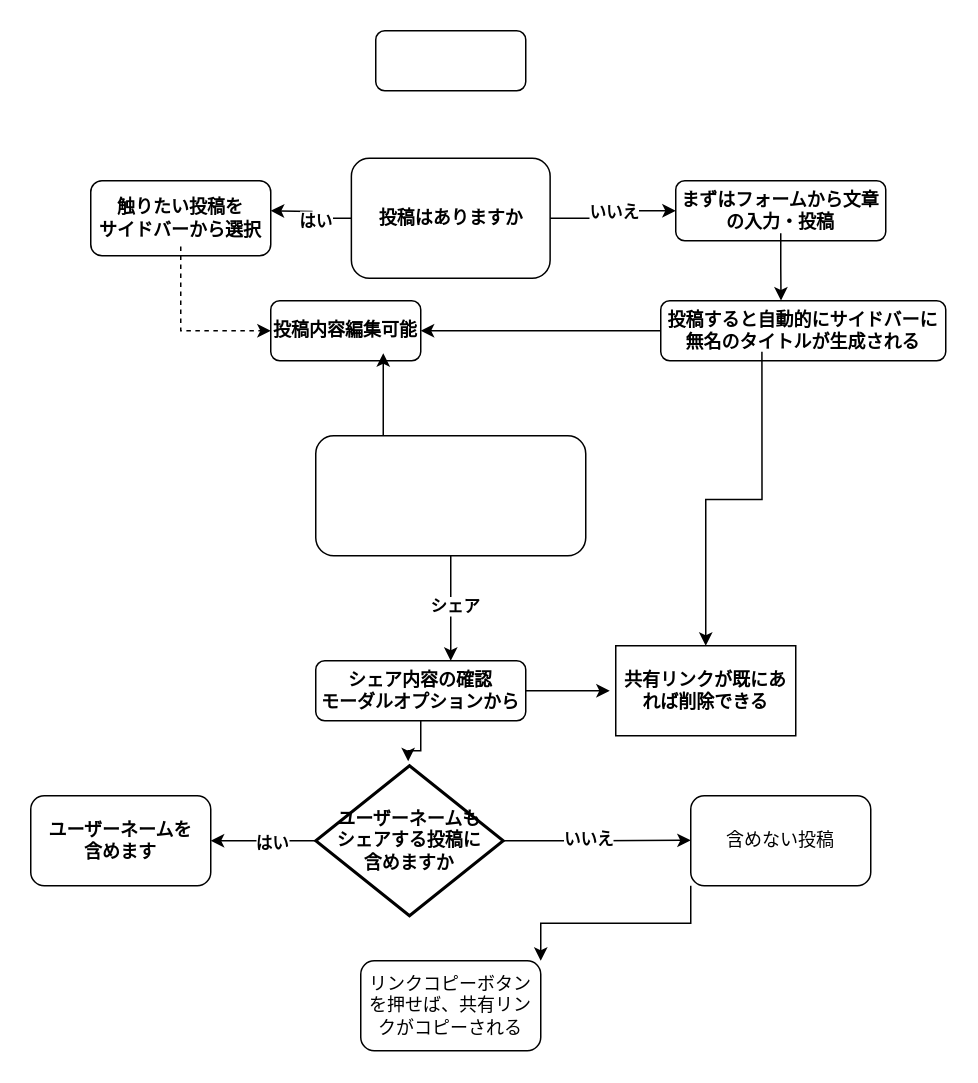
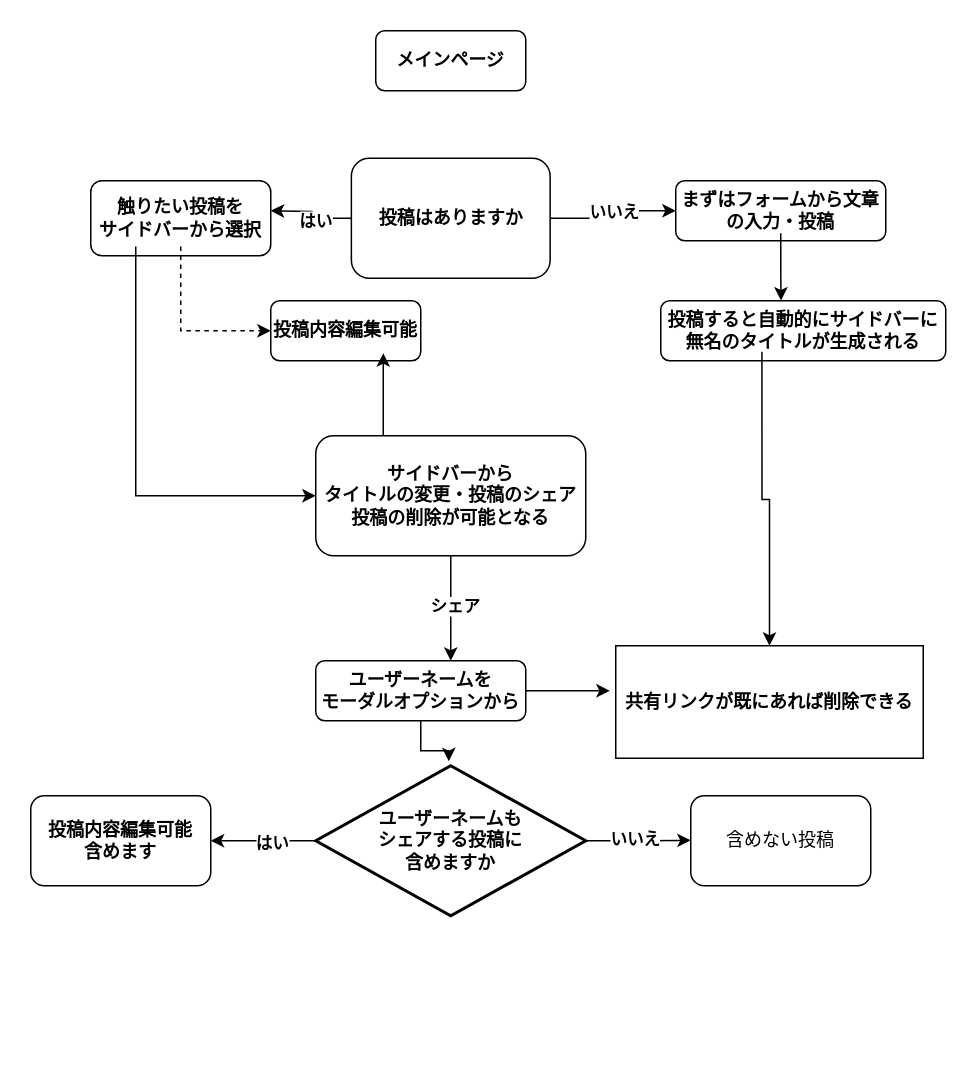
node "メインページ": added
edge "投稿すると自動的にサイドバーに無名のタイトルが生成される" -> "投稿内容編集可能": removed
edge "触りたい投稿を サイドバーから選択" -> "サイドバーからタイトルの変更・投稿のシェア投稿の削除が可能となる": added
node "サイドバーからタイトルの変更・投稿のシェア投稿の削除が可能となる": added
node "シェア内容の確認 モーダルオプションから": label "シェア内容の確認 モーダルオプションから" -> "ユーザーネームを モーダルオプションから"
node "共有リンクが既にあれば削除できる": size 180x90 -> 308x113
node "ユーザーネームを 含めます": label "ユーザーネームを 含めます" -> "投稿内容編集可能 含めます"
node "ユーザーネームも シェアする投稿に 含めますか": size 188x150 -> 270x150
edge "含めない投稿" -> "リンクコピーボタンを押せば、共有リンクがコピーされる": removed
node "リンクコピーボタンを押せば、共有リンクがコピーされる": removed
